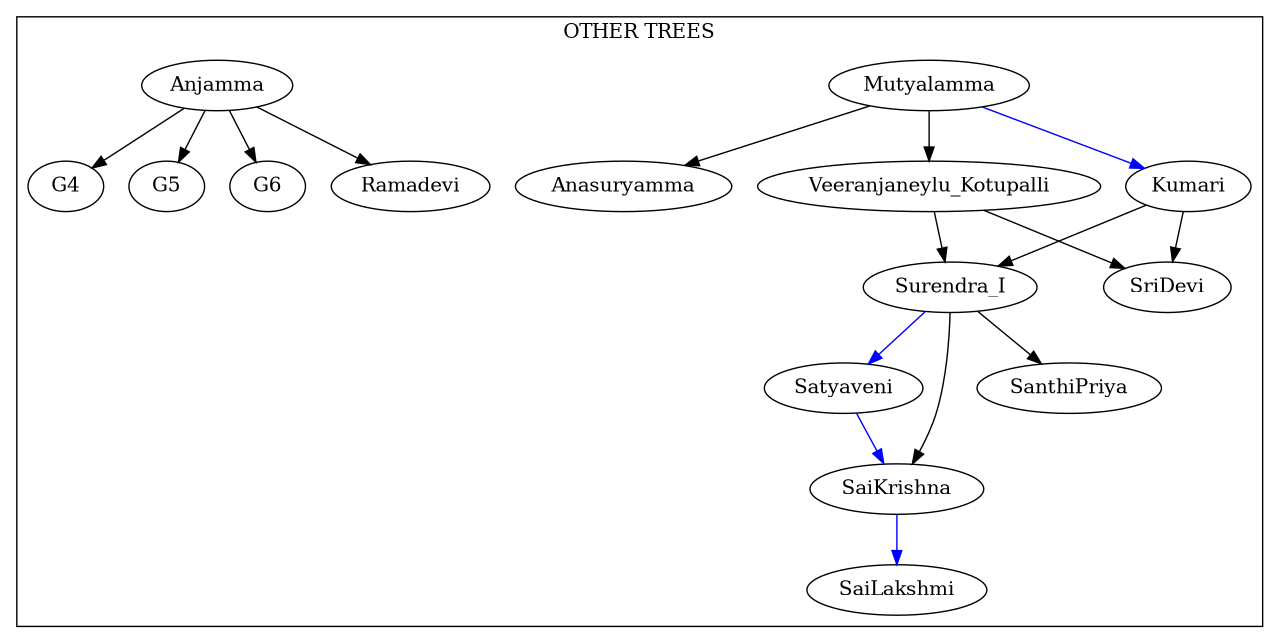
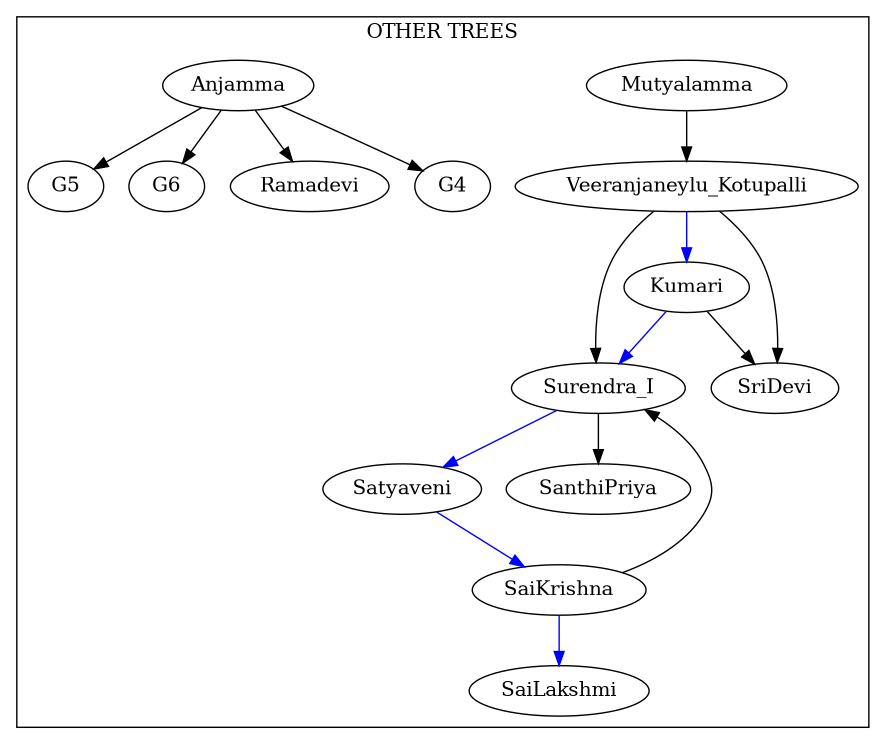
edge "Mutyalamma" -> "Kumari": now "Veeranjaneylu_Kotupalli" -> "Kumari"
node "Anasuryamma": removed
edge "Kumari" -> "Surendra_I": color black -> blue
edge "Surendra_I" -> "SaiKrishna": reversed
